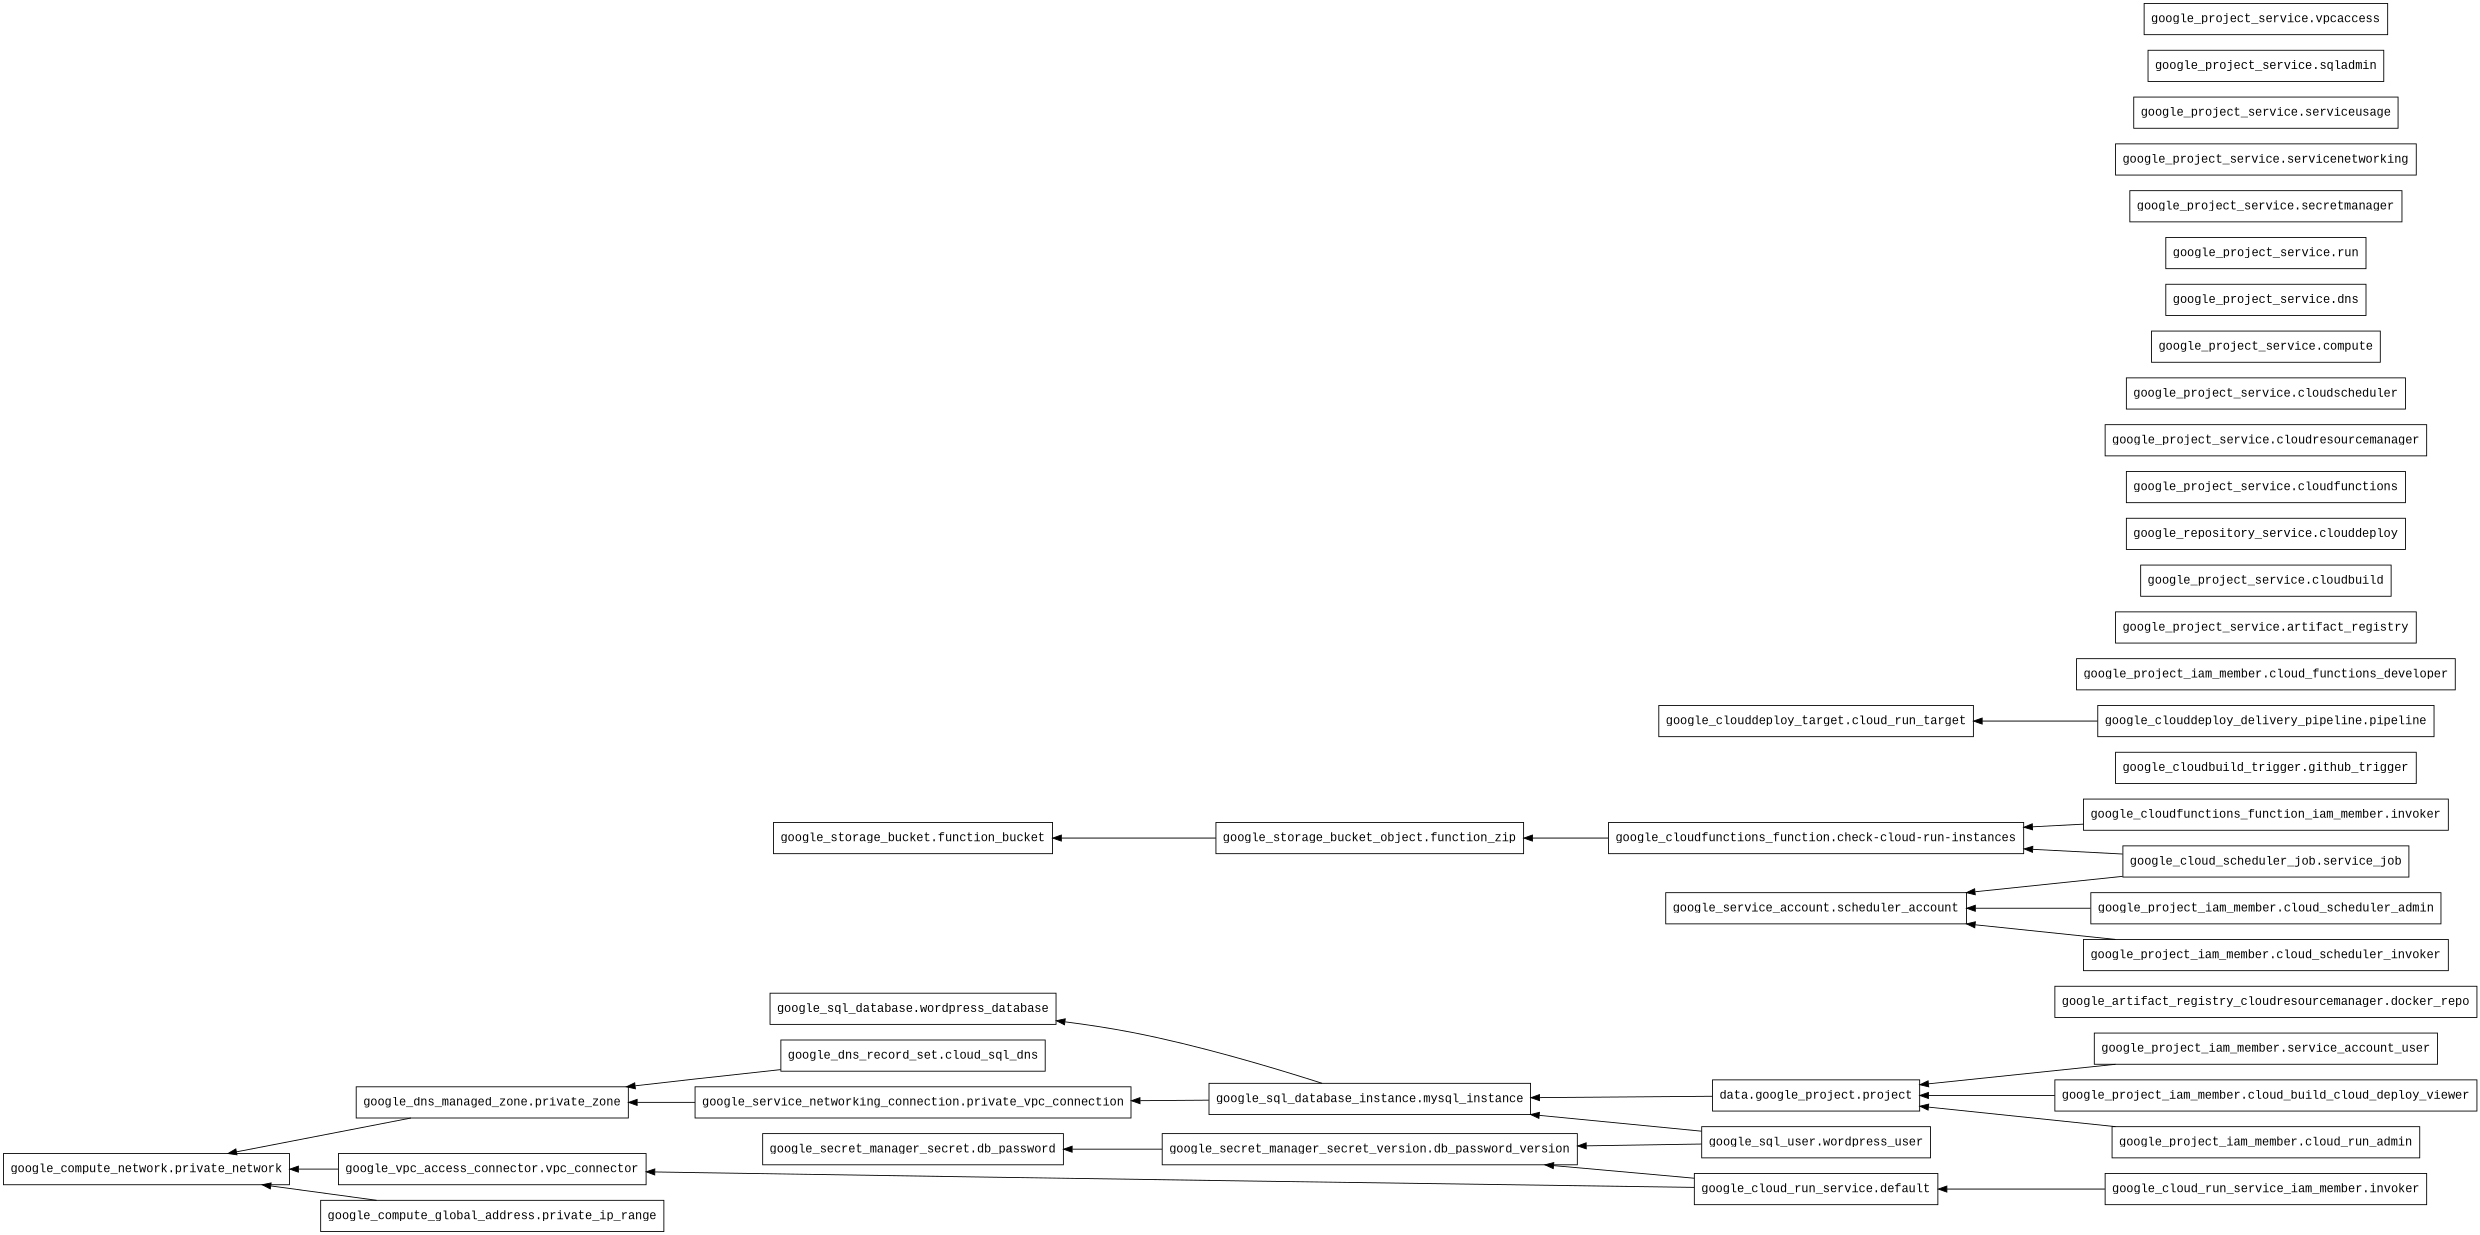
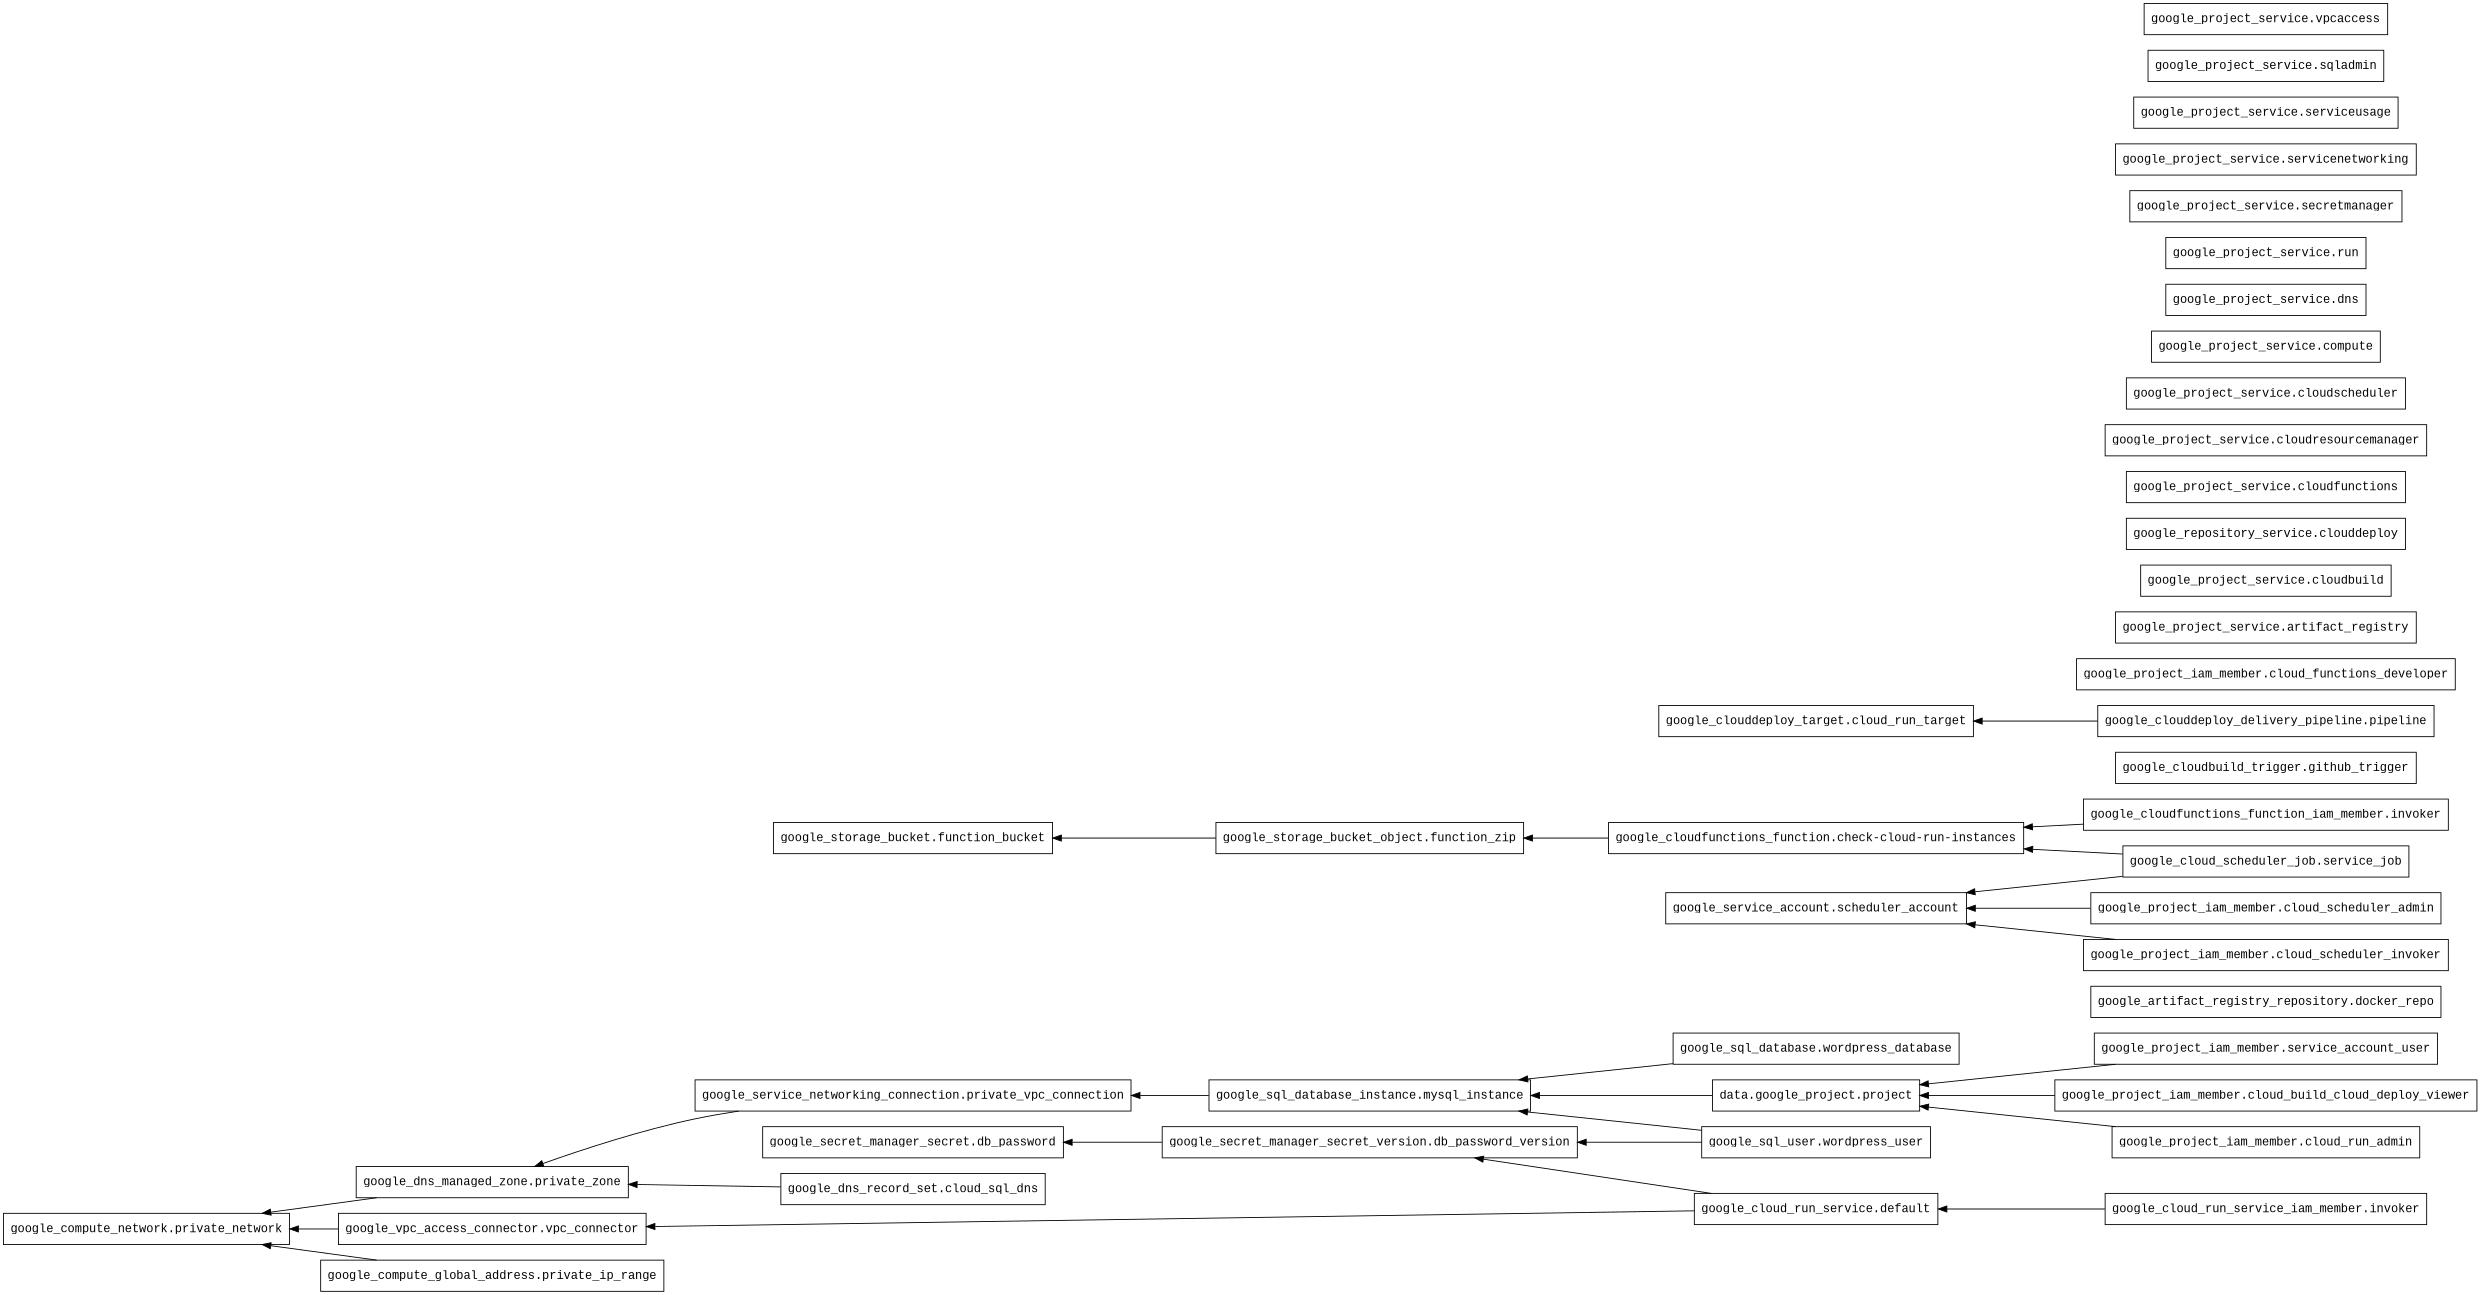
node "google_artifact_registry_cloudresourcemanager.docker_repo": label "google_artifact_registry_cloudresourcemanager.docker_repo" -> "google_artifact_registry_repository.docker_repo"
edge "google_sql_database_instance.mysql_instance" -> "google_sql_database.wordpress_database": reversed
